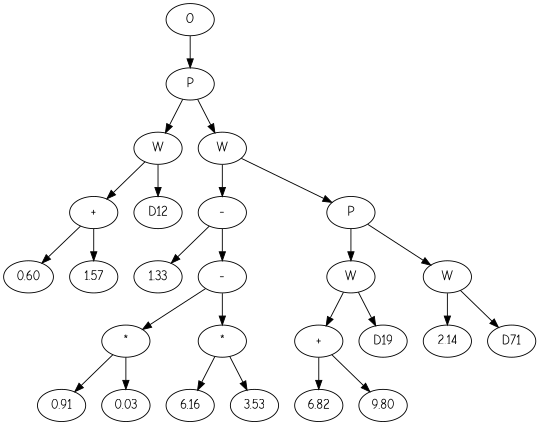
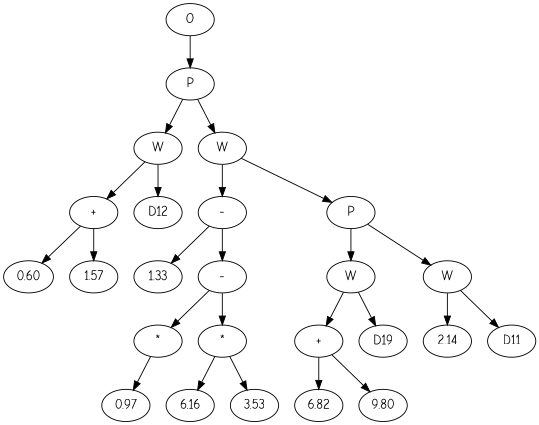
node "D71": label "D71" -> "D11"
node "0.91": label "0.91" -> "0.97"
node "0.03": removed
